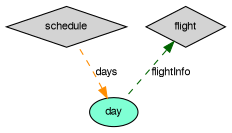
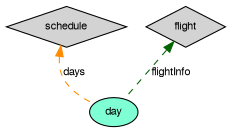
edge "schedule" -> "day": reversed
